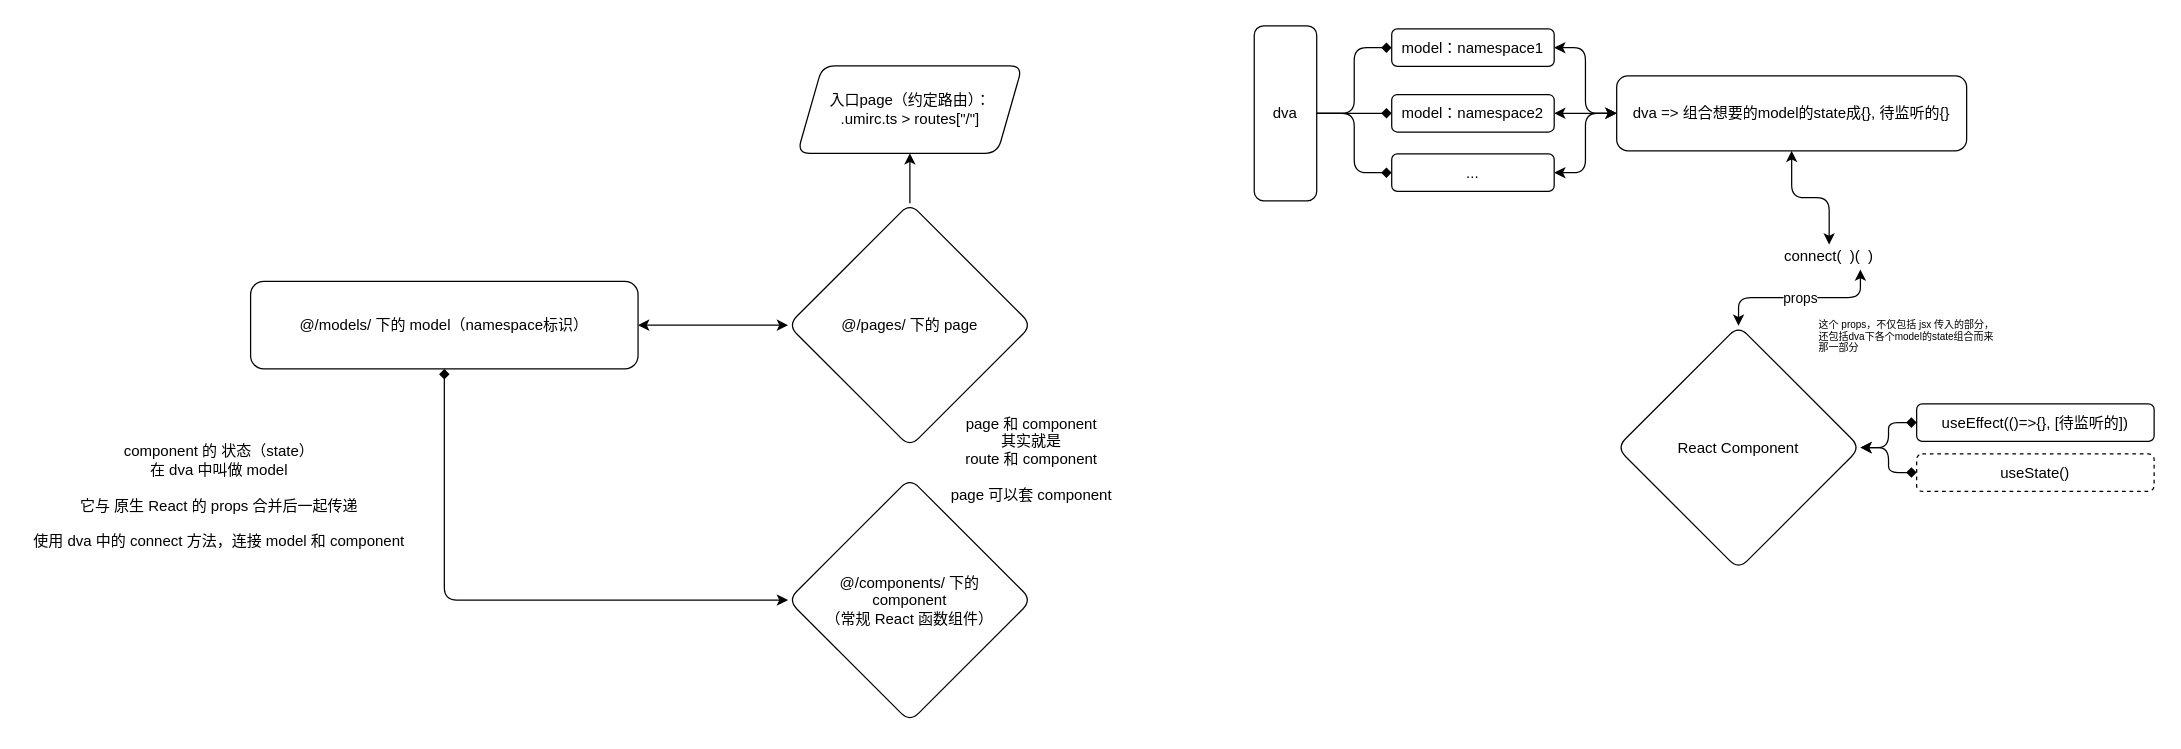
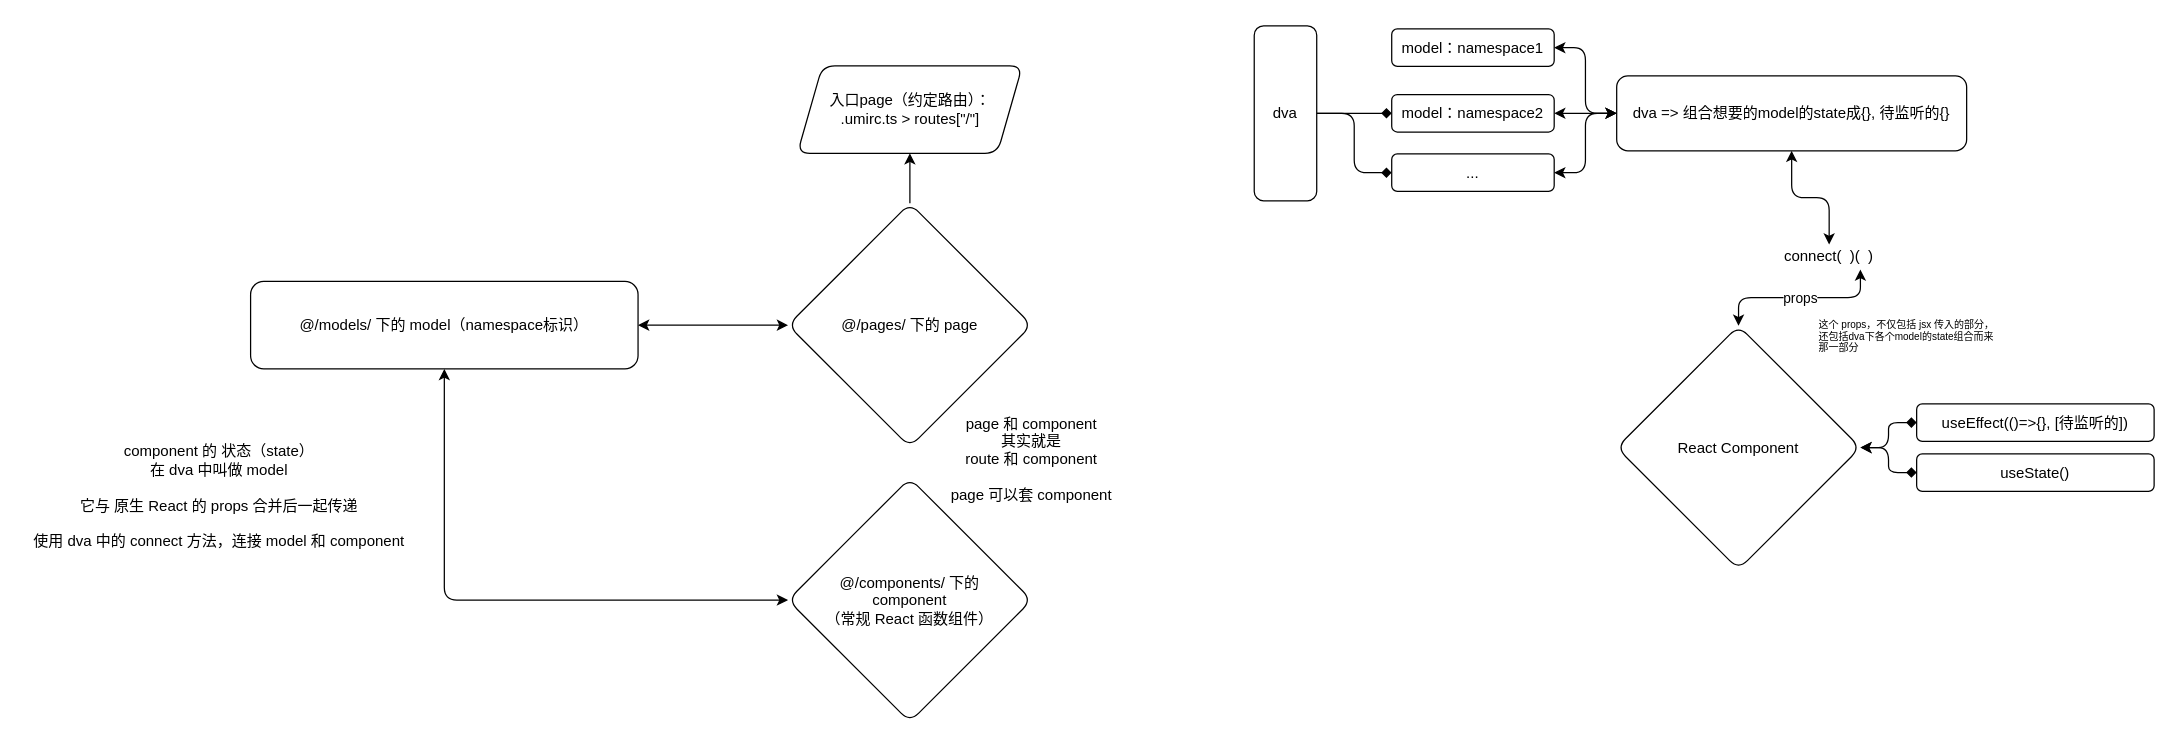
edge "dva" -> "model：namespace1": removed
edge "@/models/ 下的 model（namespace标识）" -- "@/components/ 下的 component （常规 React 函数组件）": arrowhead diamond -> classic
node "useState()": style dashed -> solid
